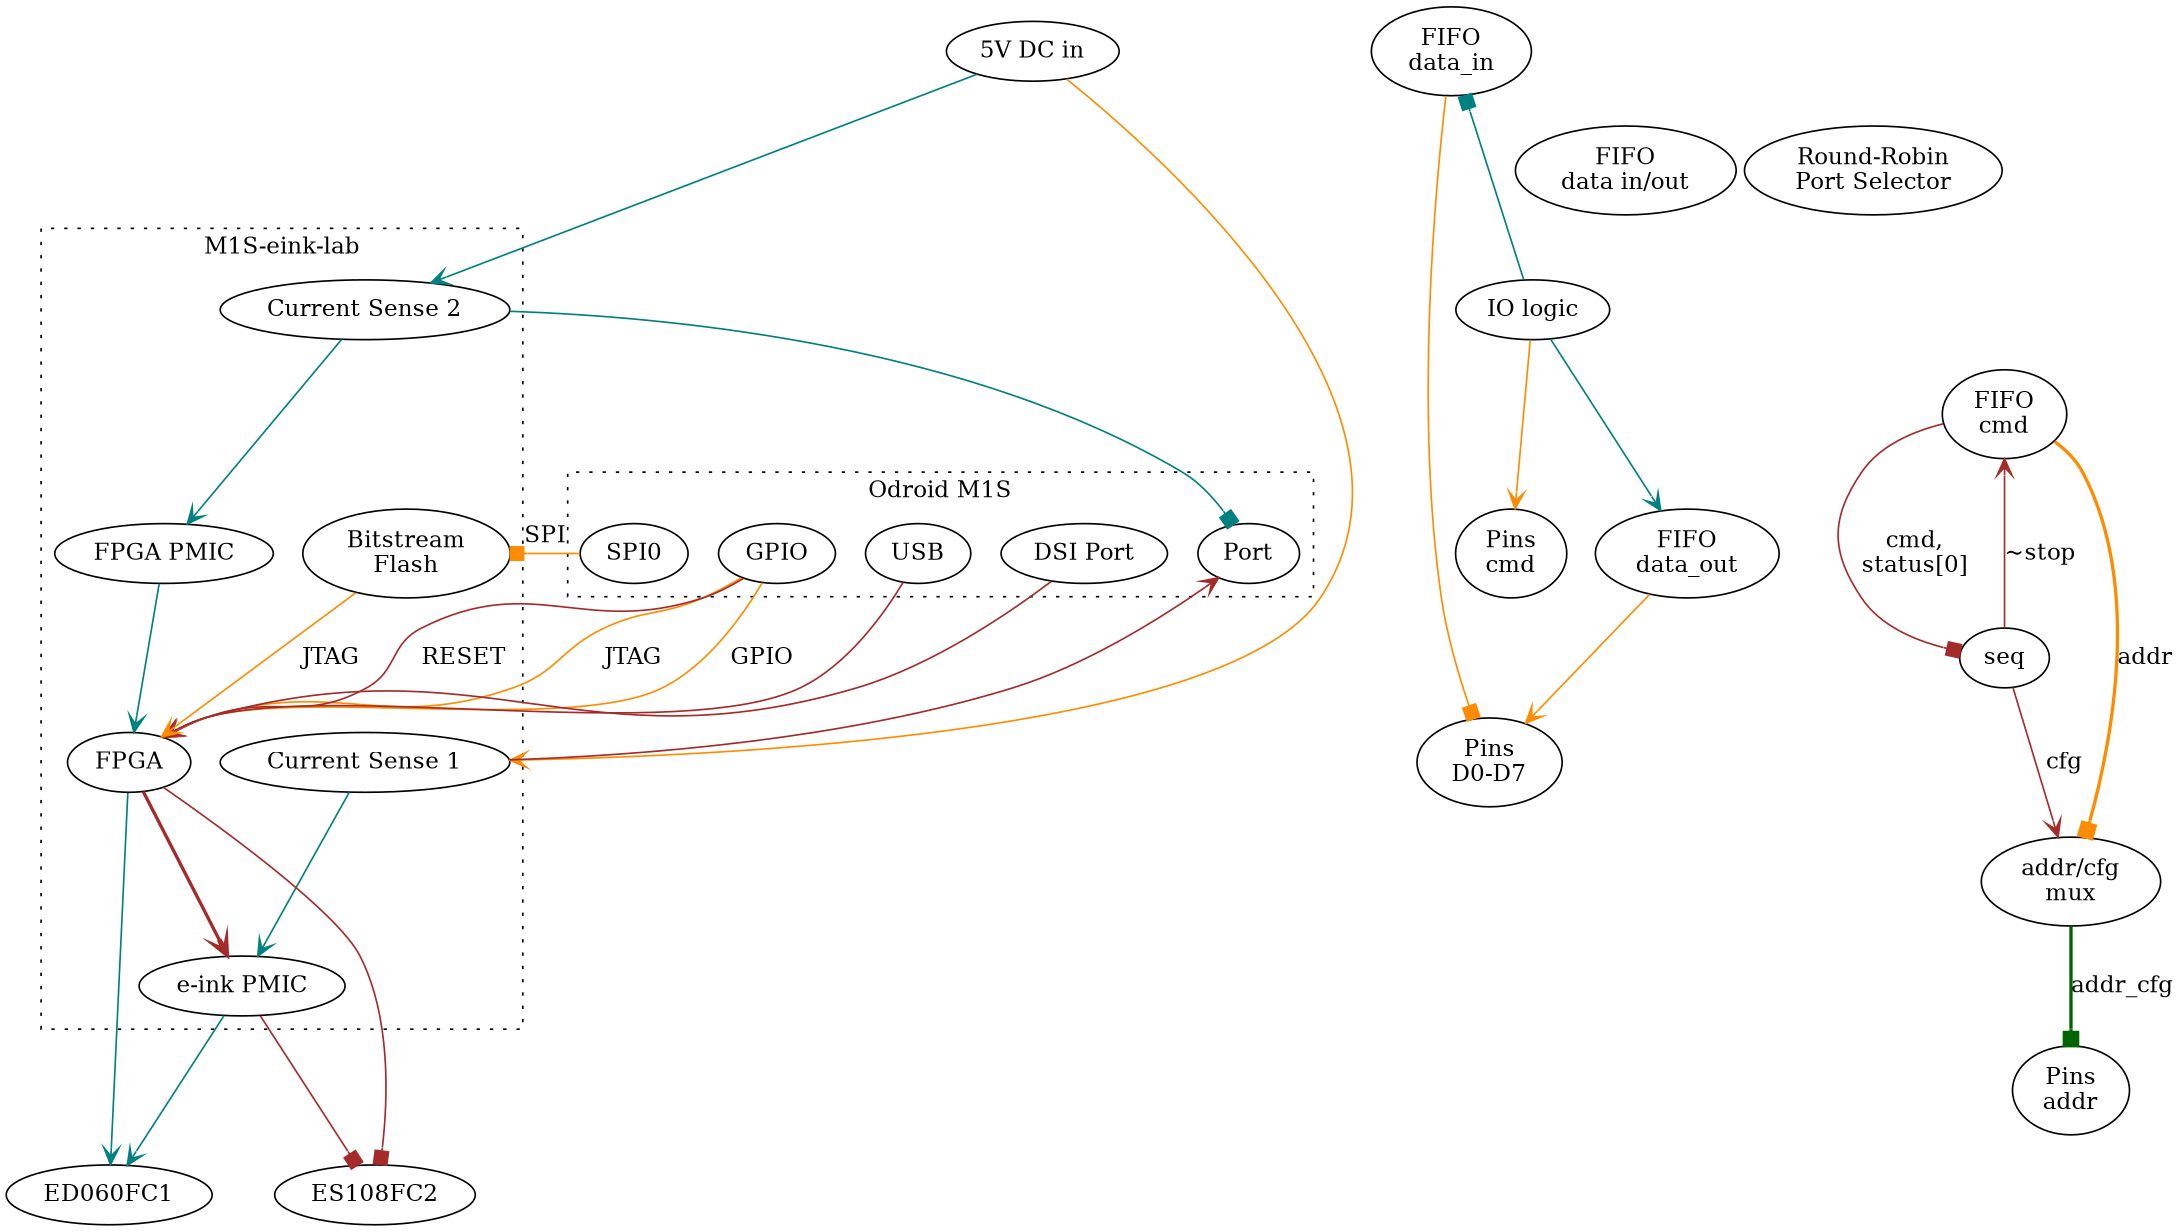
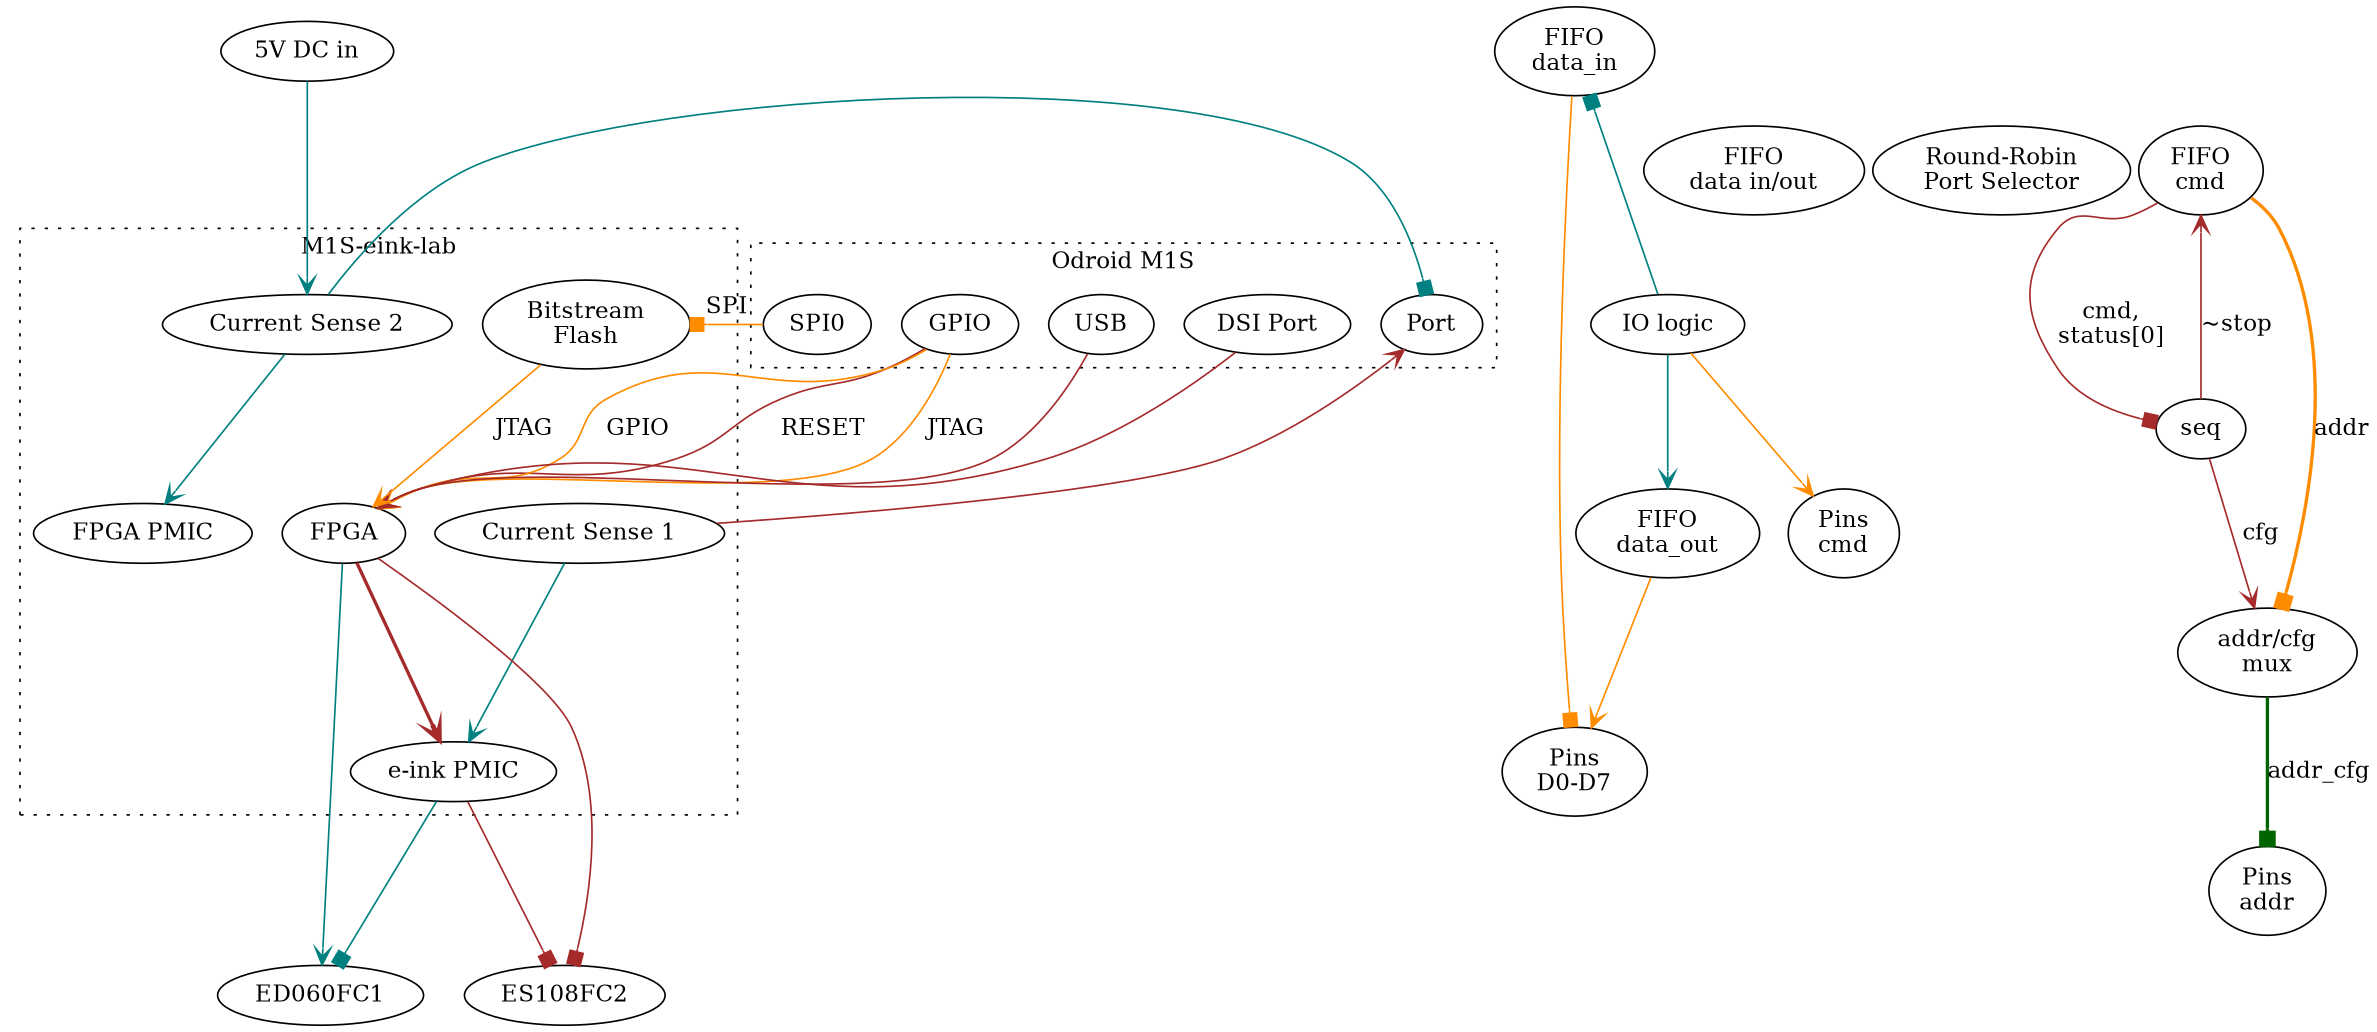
edge "FPGA PMIC" -> "FPGA": removed
edge "5V DC in" -> "Current Sense 1": removed
edge "e-ink PMIC" -> "ED060FC1": arrowhead vee -> box
